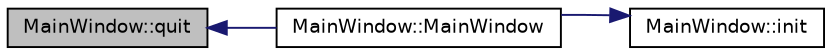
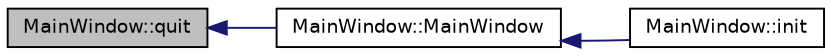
edge "MainWindow::MainWindow" -> "MainWindow::init": reversed
